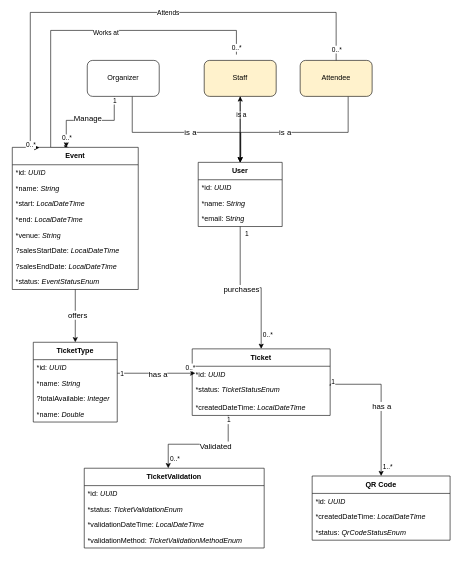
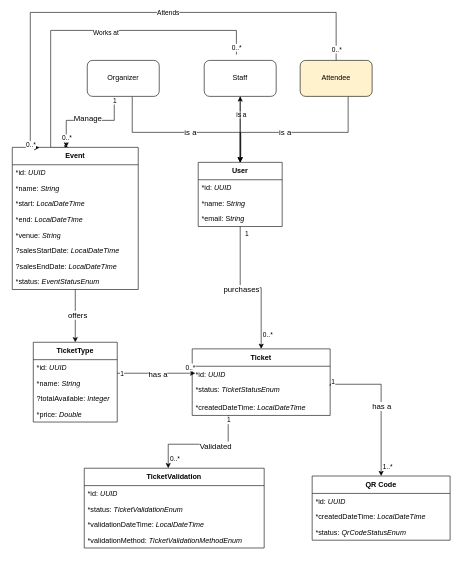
node "Staff": fillcolor #fff2cc -> #ffffff
node "*name: Double": label "*name: Double" -> "*price: Double"
